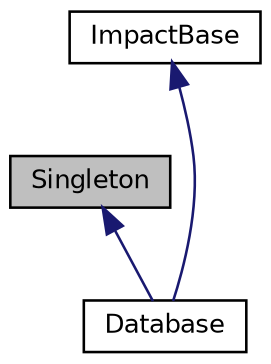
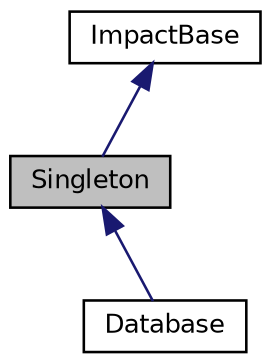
edge "Database" -> "ImpactBase": now "Singleton" -> "ImpactBase"
